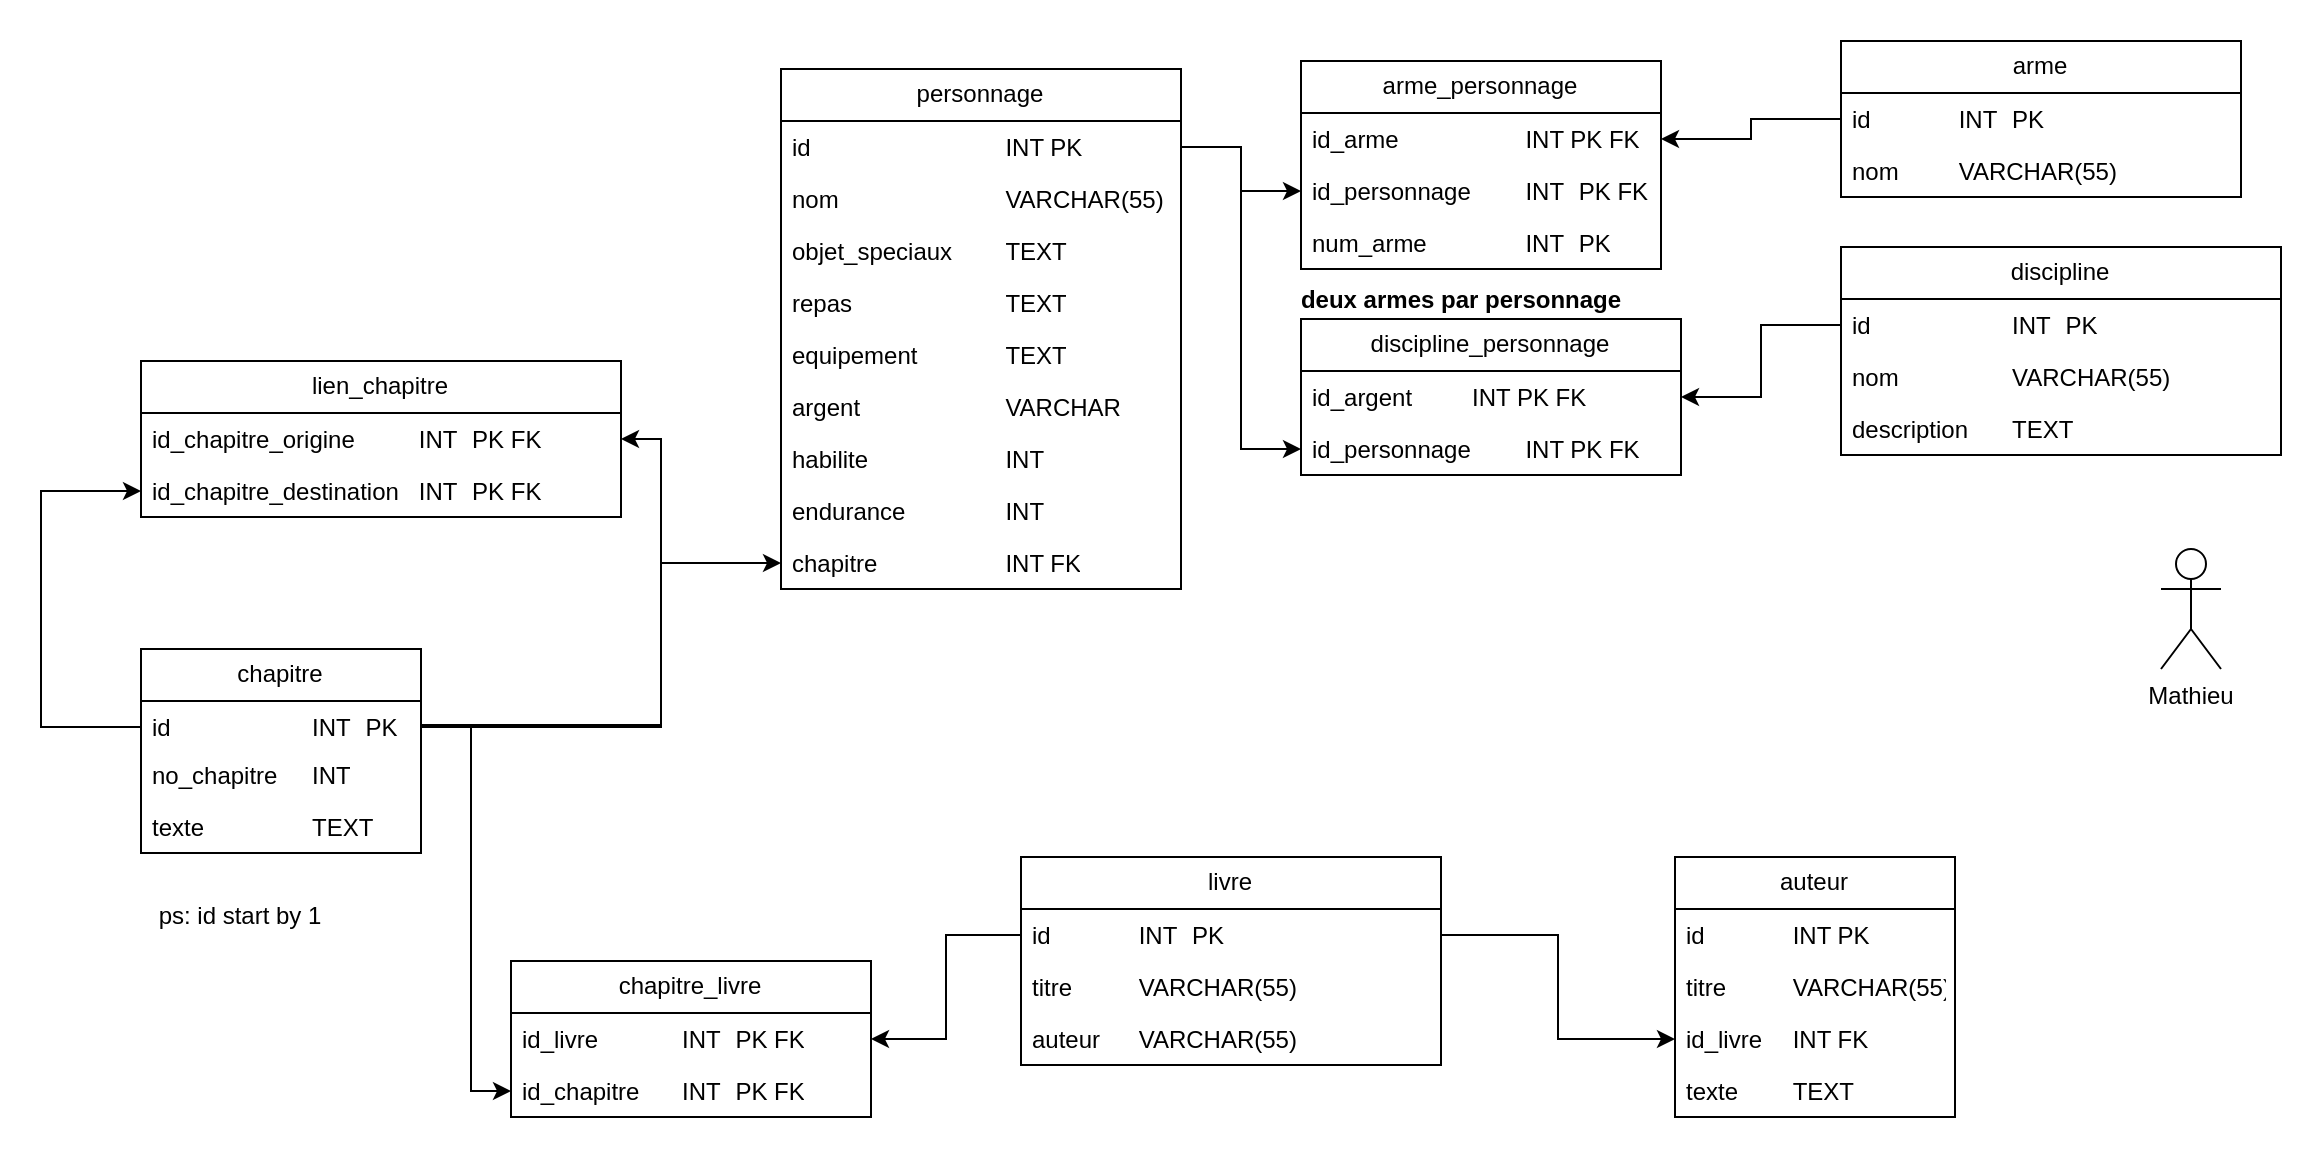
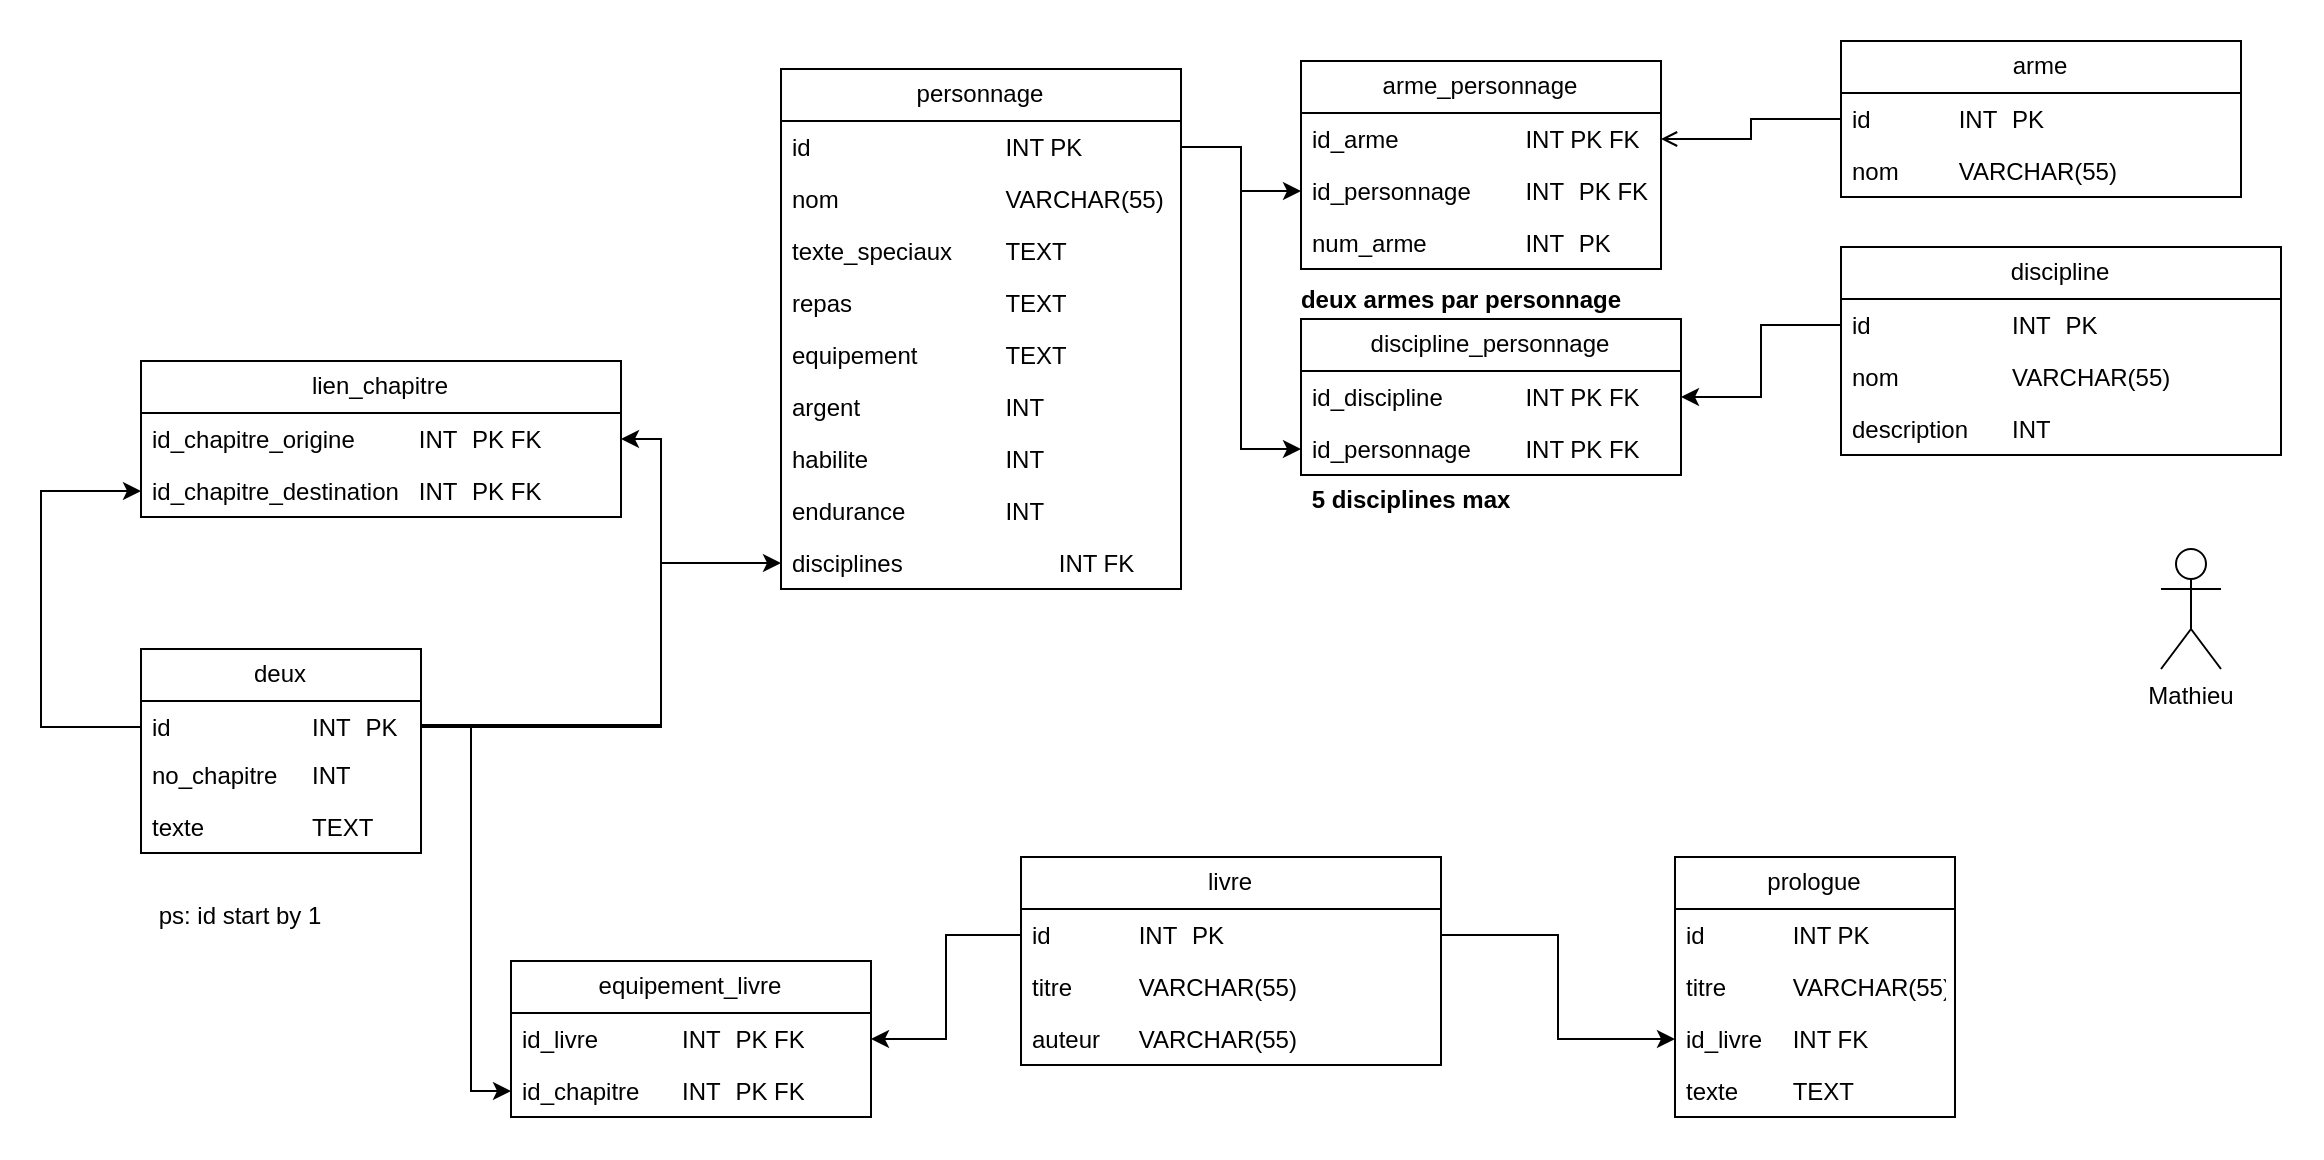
edge "arme" -> "id_arme INT PK FK": arrowhead classic -> open
node "objet_speciaux TEXT": label "objet_speciaux TEXT" -> "texte_speciaux TEXT"
node "id_argent INT PK FK": label "id_argent INT PK FK" -> "id_discipline INT PK FK"
node "argent VARCHAR": label "argent VARCHAR" -> "argent INT"
node "description TEXT": label "description TEXT" -> "description INT"
node "5 disciplines max": added
node "chapitre INT FK": label "chapitre INT FK" -> "disciplines INT FK"
node "chapitre": label "chapitre" -> "deux"
node "auteur": label "auteur" -> "prologue"
node "chapitre_livre": label "chapitre_livre" -> "equipement_livre"
